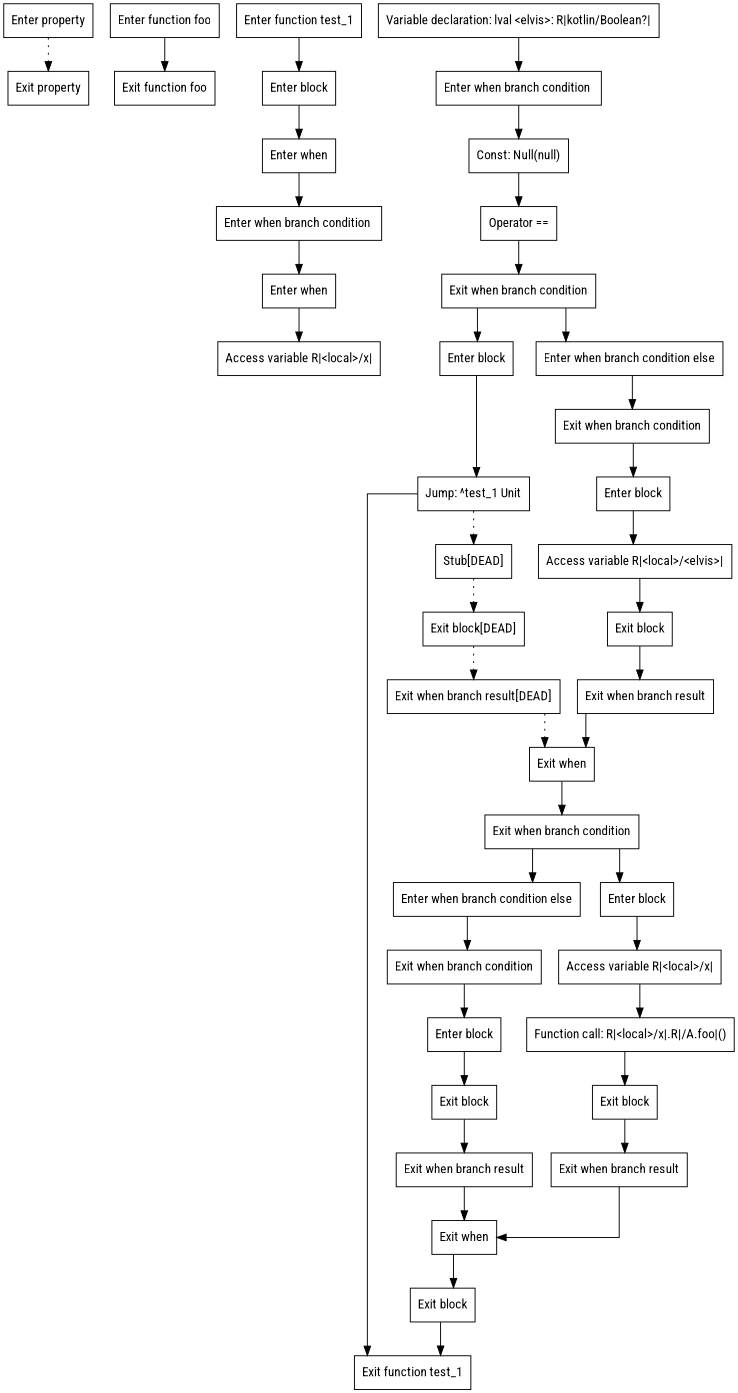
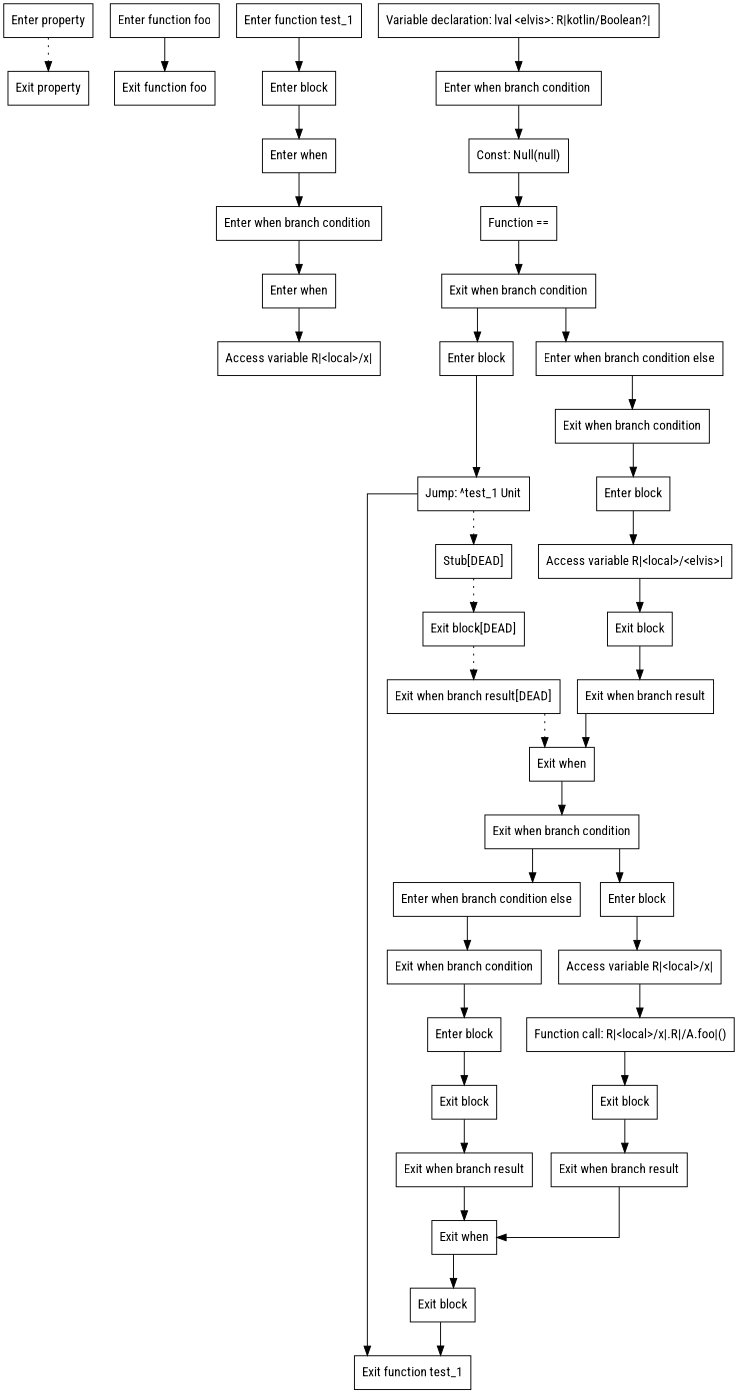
node "Operator ==": label "Operator ==" -> "Function =="
